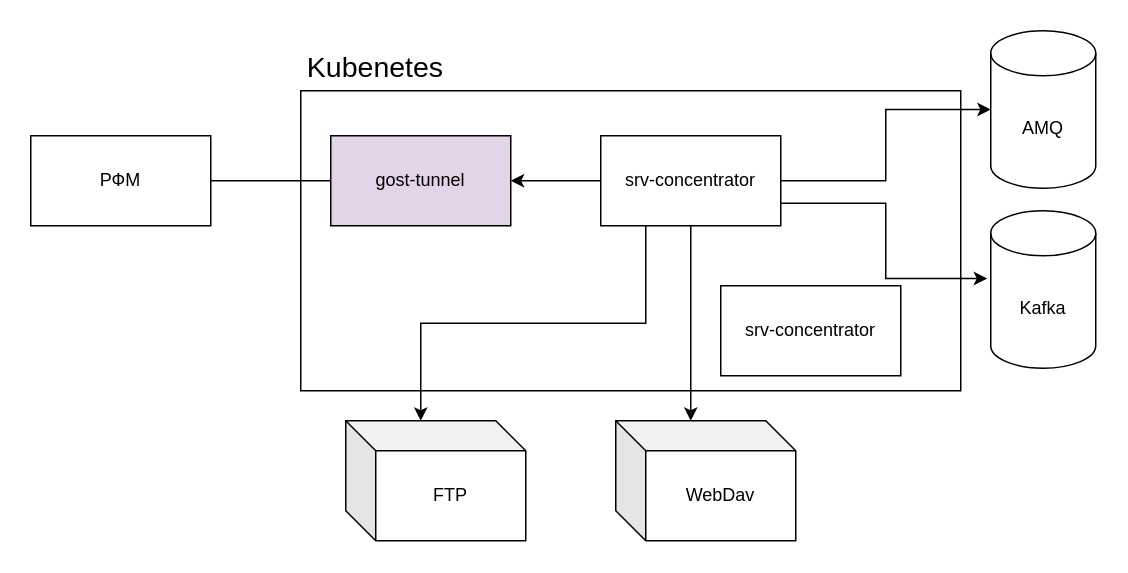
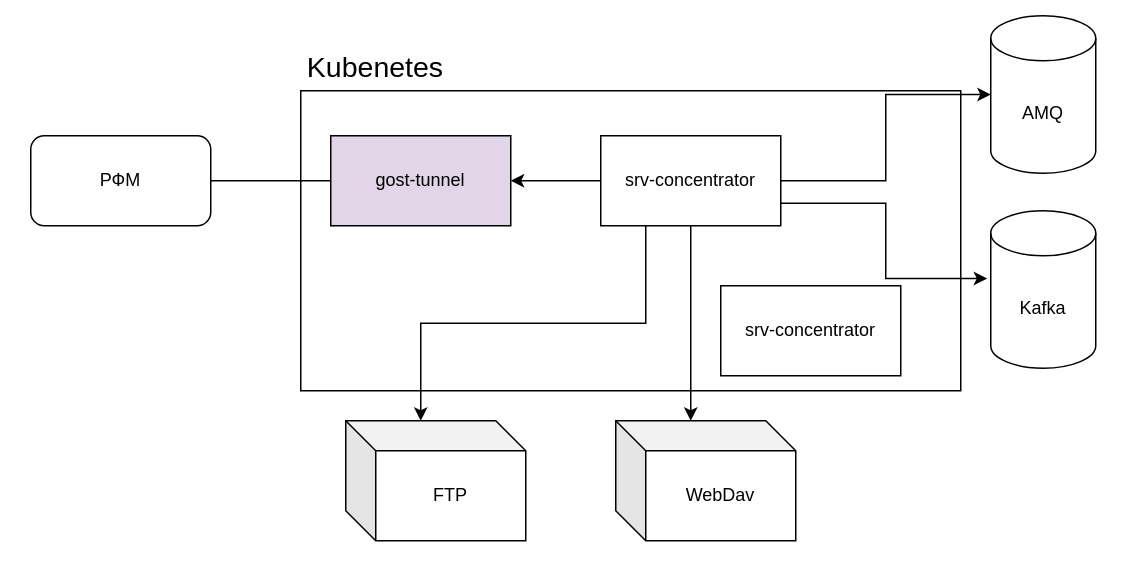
node "AMQ": moved (1043, 110) -> (1043, 95)
node "РФМ": shape rectangle -> rounded rectangle
